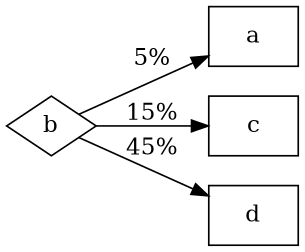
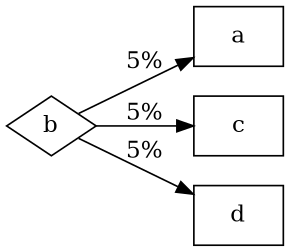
edge "b" -> "c": label "15%" -> "5%"
edge "b" -> "d": label "45%" -> "5%"
